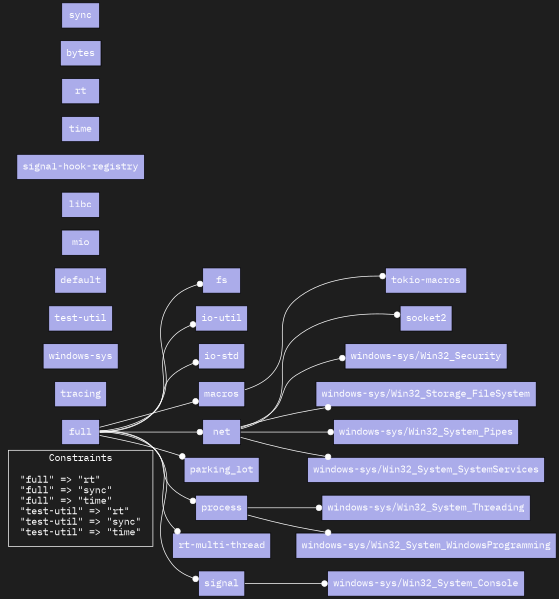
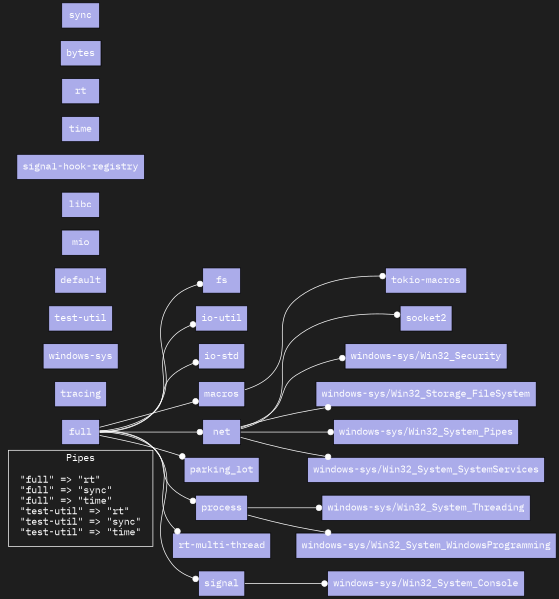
cluster "Constraints": label "Constraints" -> "Pipes"
